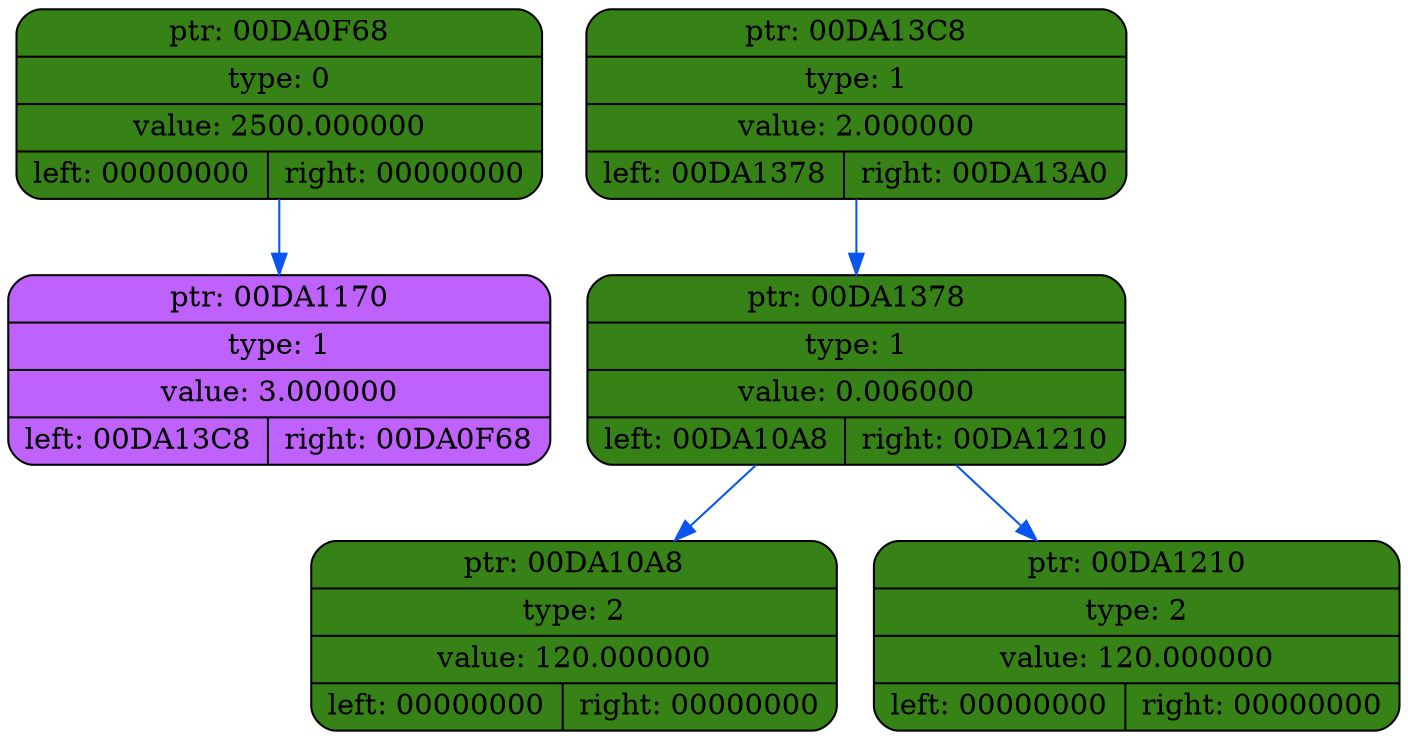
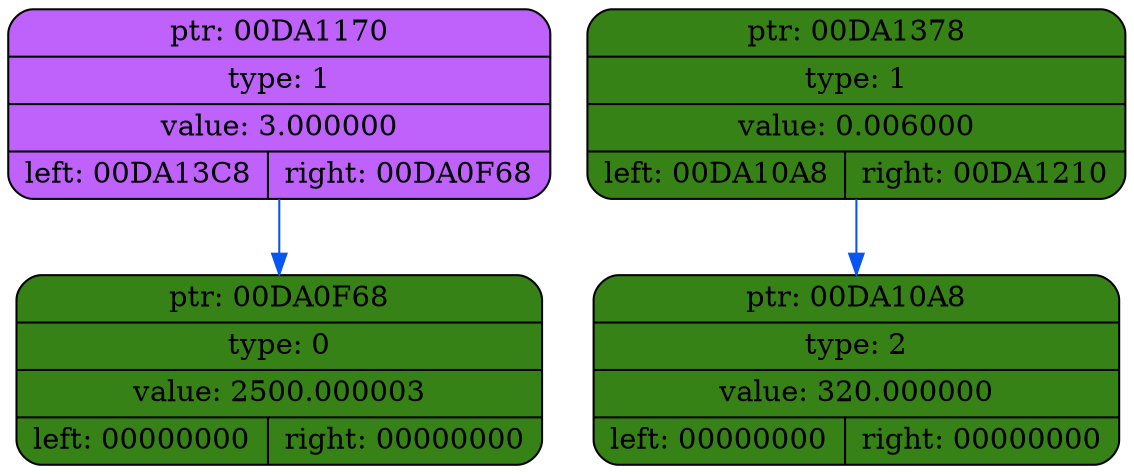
node "ptr: 00DA13C8": removed
node "ptr: 00DA0F68": text "value: 2500.000000" -> "value: 2500.000003"
edge "ptr: 00DA0F68" -> "ptr: 00DA1170": reversed
node "ptr: 00DA1210": removed
node "ptr: 00DA10A8": text "value: 120.000000" -> "value: 320.000000"
